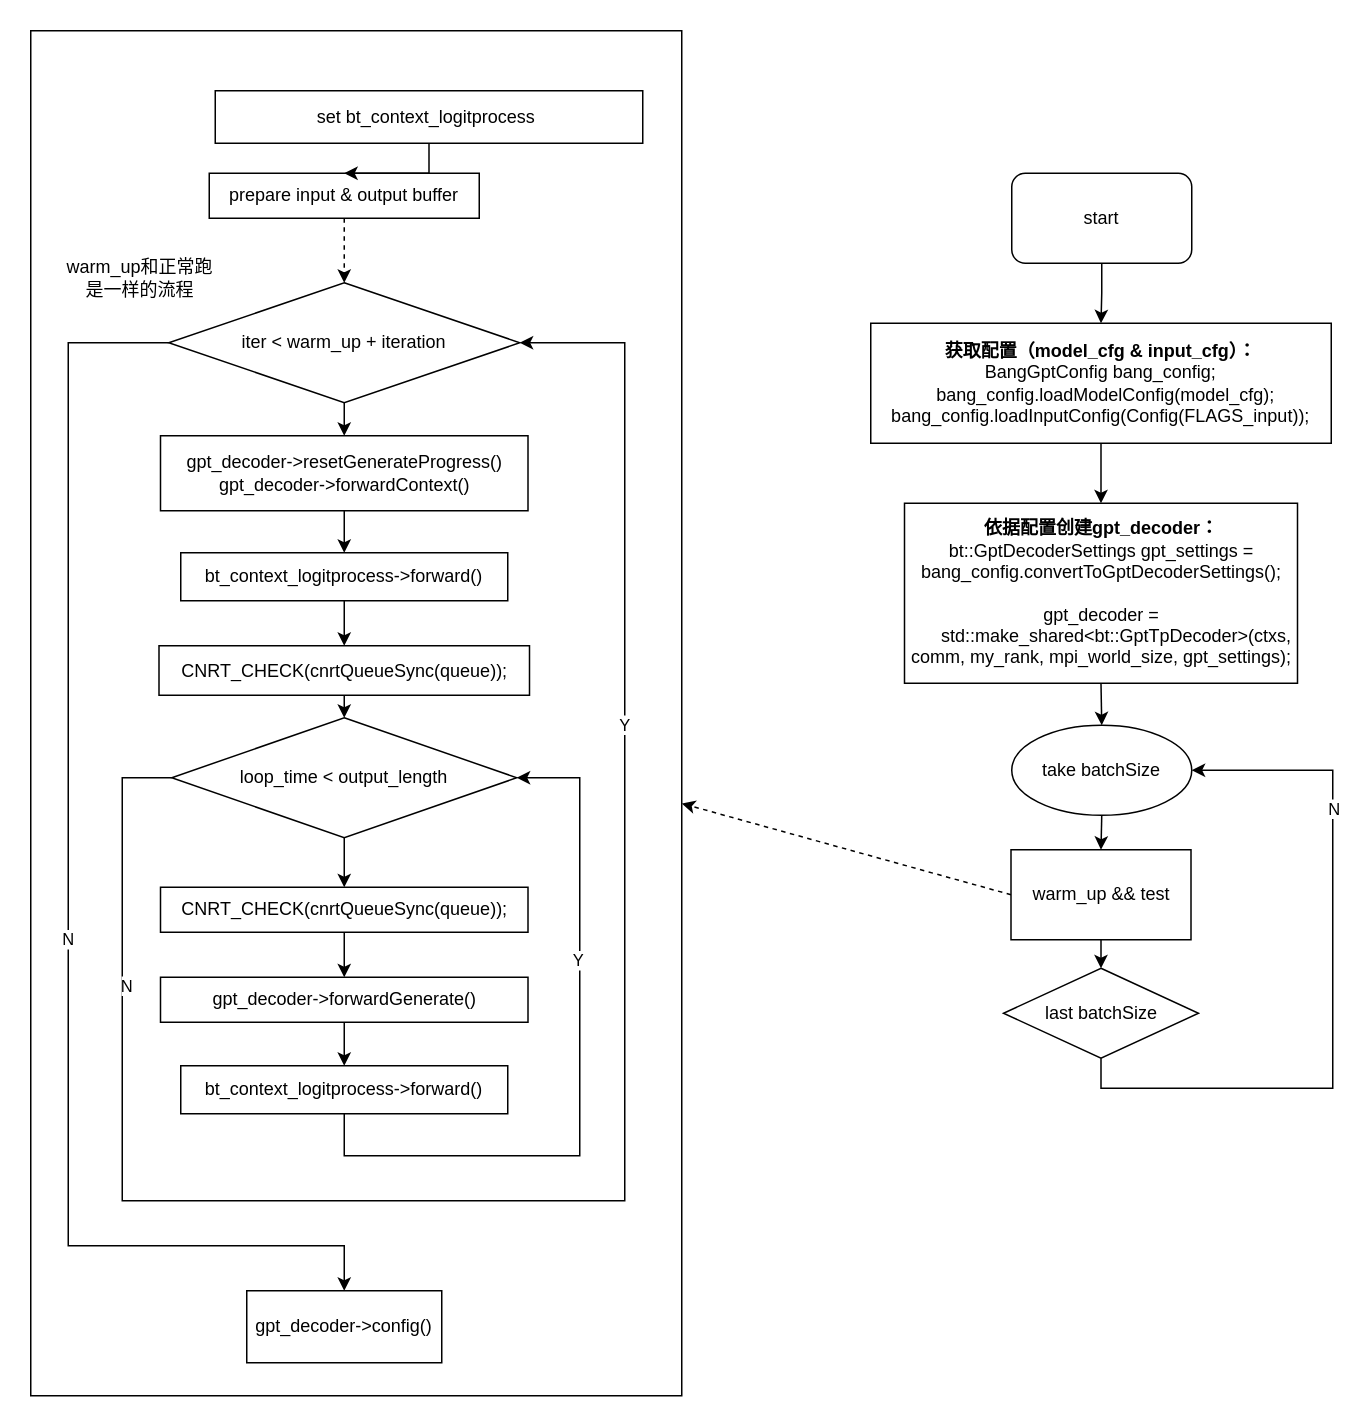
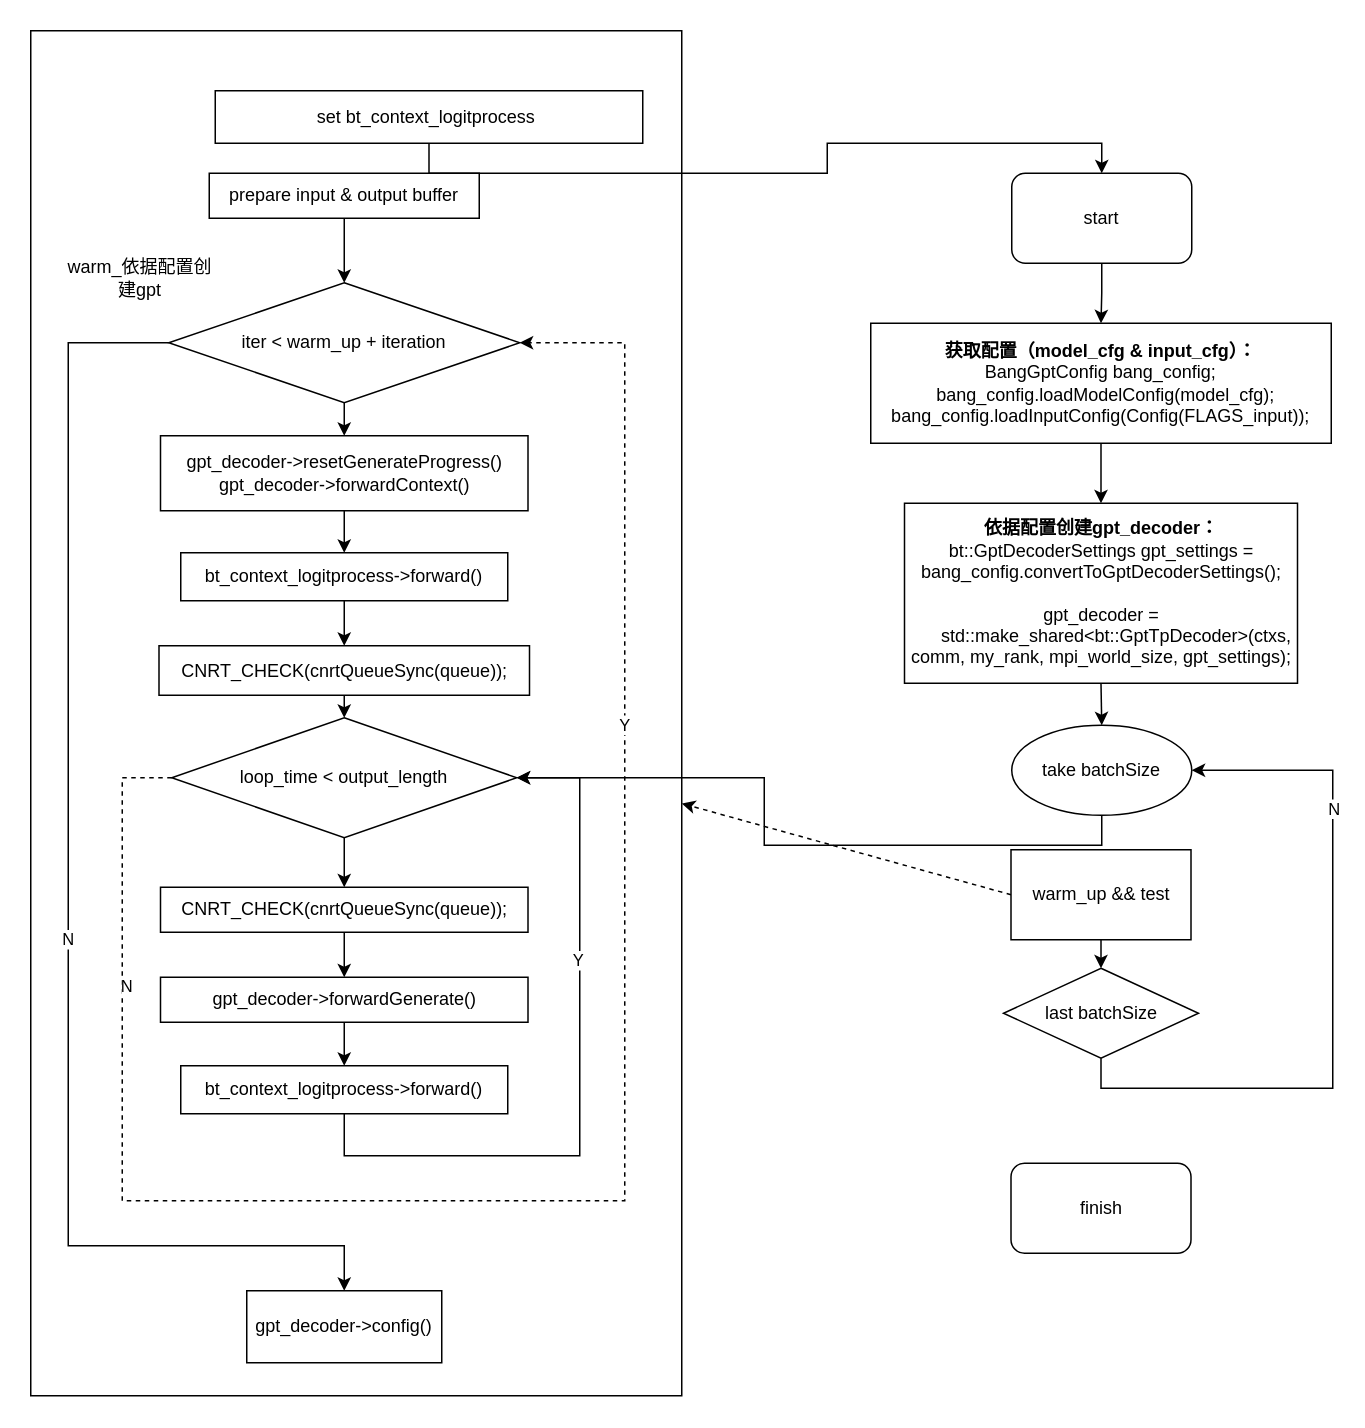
edge "set bt_context_logitprocess" -> "prepare input & output buffer": now "set bt_context_logitprocess" -> "start"
edge "prepare input & output buffer" -> "iter < warm_up + iteration": style dashed -> solid
node "warm_up和正常跑是一样的流程": label "warm_up和正常跑是一样的流程" -> "warm_依据配置创建gpt"
edge "take batchSize" -> "warm_up && test": now "take batchSize" -> "loop_time < output_length"
edge "loop_time < output_length" -> "iter < warm_up + iteration": style solid -> dashed
node "finish": added
